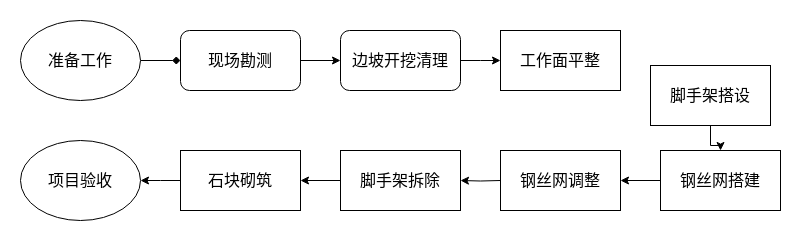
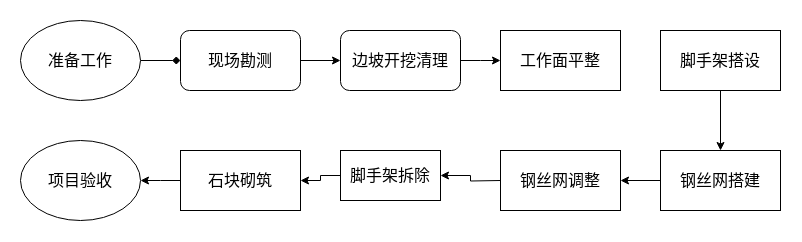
node "脚手架搭设": moved (711, 96) -> (721, 61)
node "脚手架拆除": size 120x60 -> 100x50
